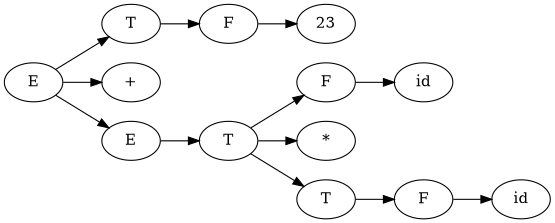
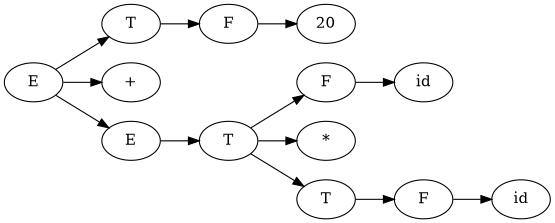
node "23": label "23" -> "20"
